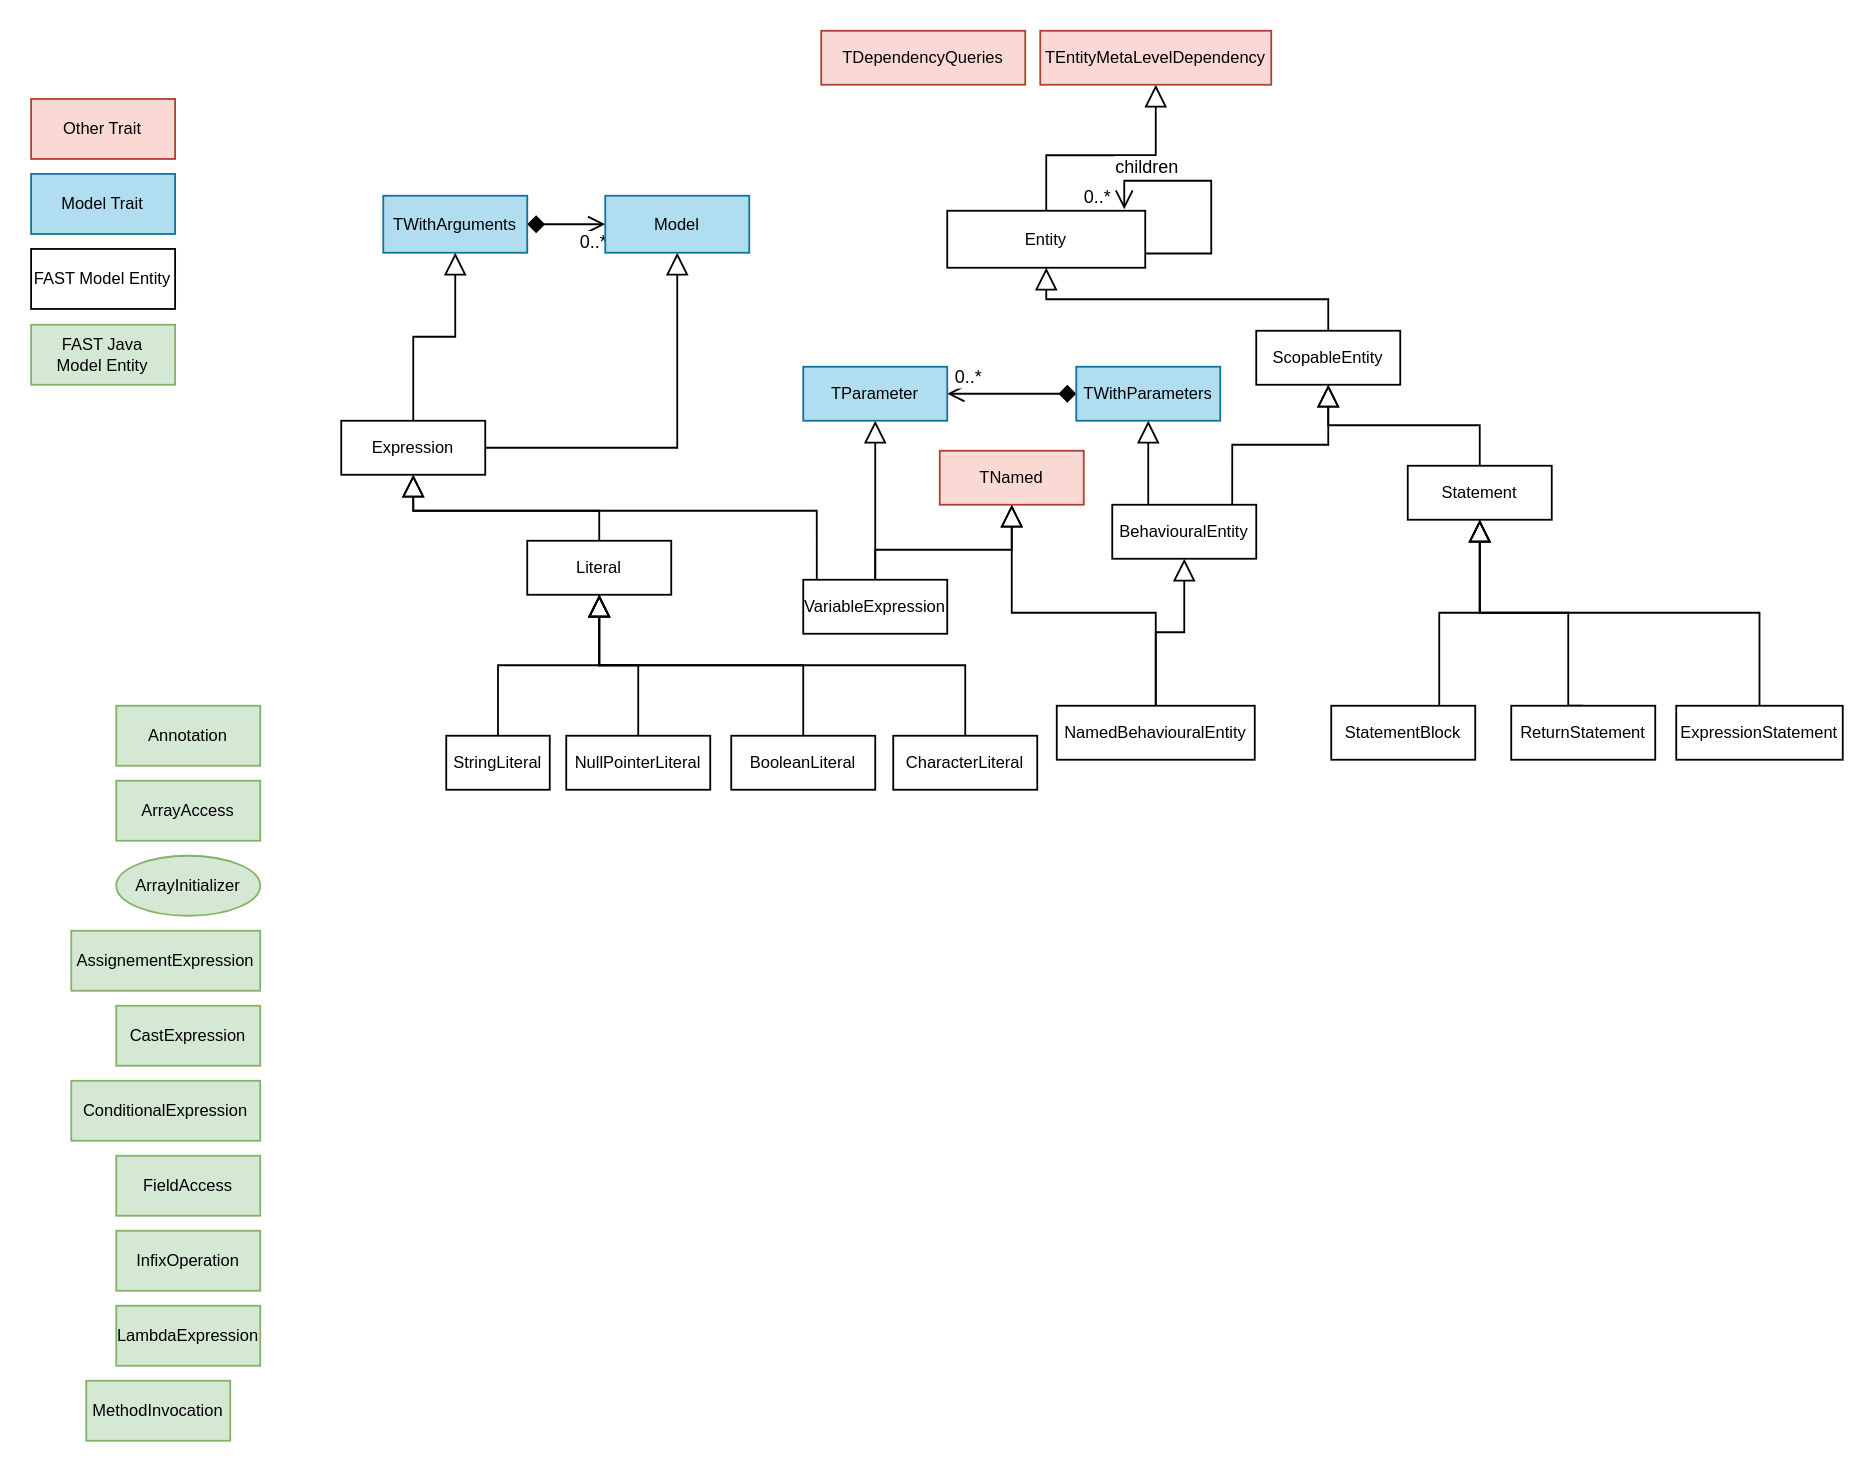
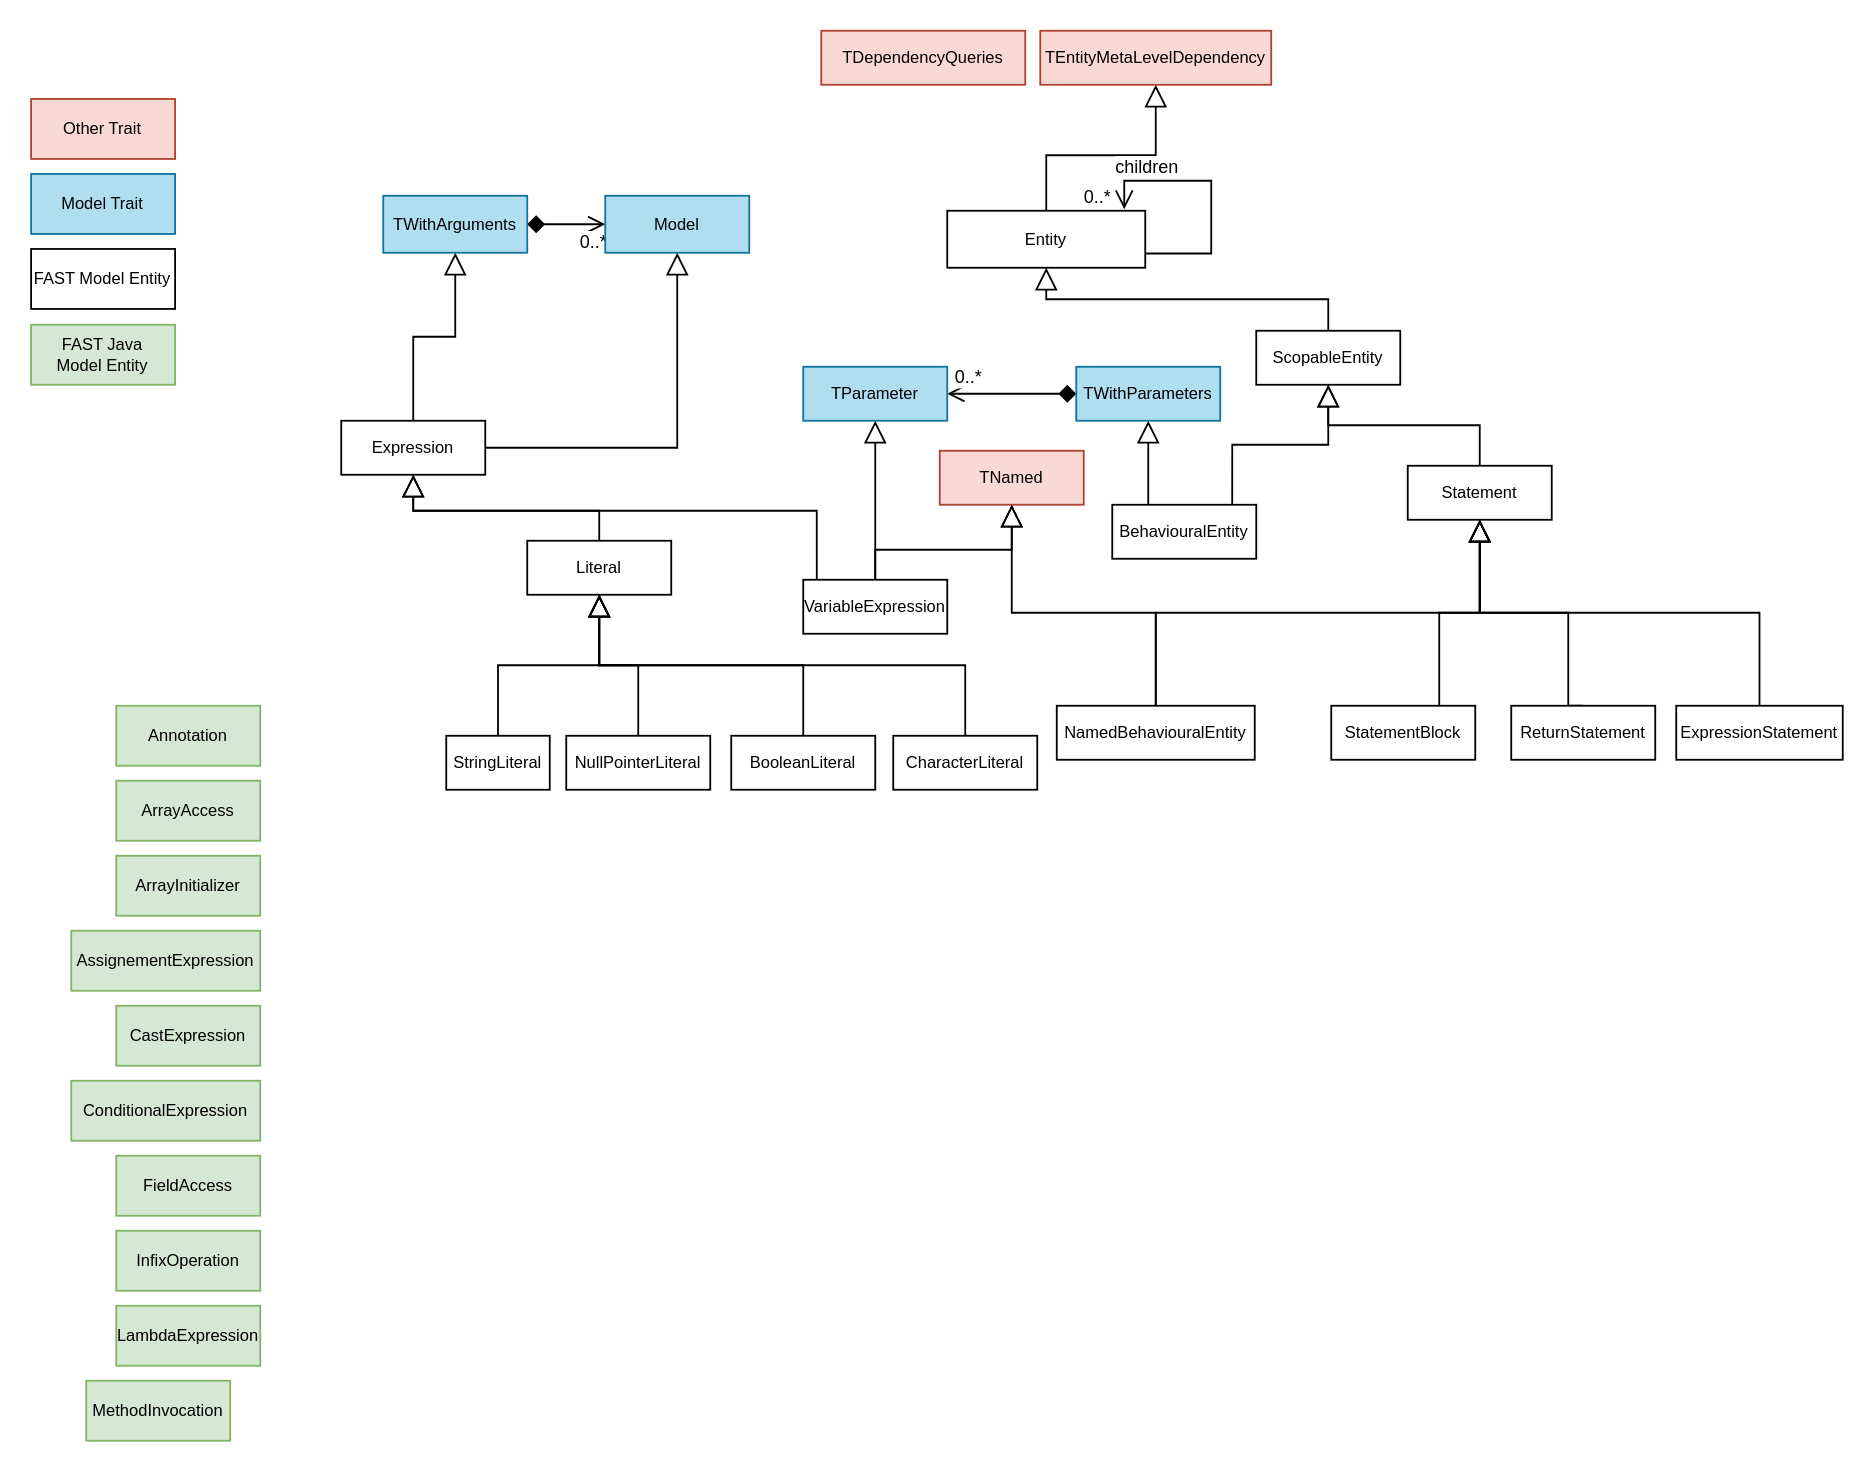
edge "NamedBehaviouralEntity" -> "BehaviouralEntity": now "NamedBehaviouralEntity" -> "Statement"
node "ArrayInitializer": shape ellipse -> rectangle
